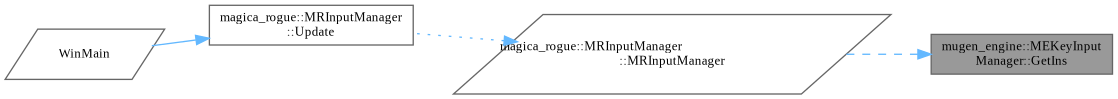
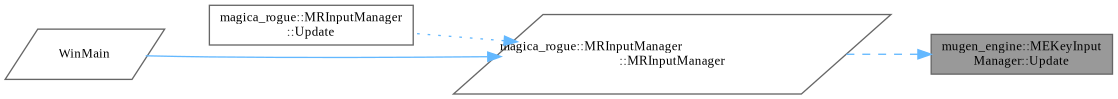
edge "WinMain" -> "magica_rogue::MRInputManager ::Update": now "WinMain" -> "magica_rogue::MRInputManager ::MRInputManager"
node "mugen_engine::MEKeyInput Manager::GetIns": label "mugen_engine::MEKeyInput Manager::GetIns" -> "mugen_engine::MEKeyInput Manager::Update"
